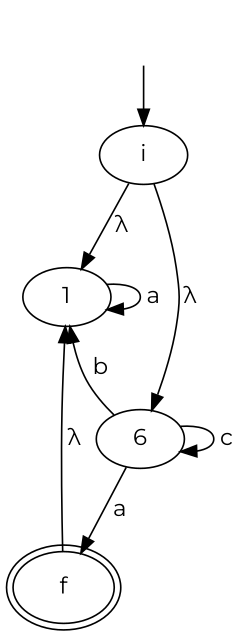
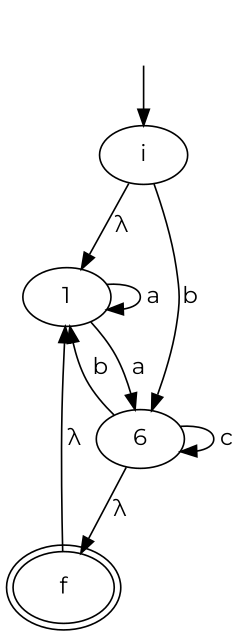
edge "i" -> "6": label " λ" -> " b"
edge "1" -> "6": added, label "a"
edge "6" -> "f": label " a" -> " λ"
